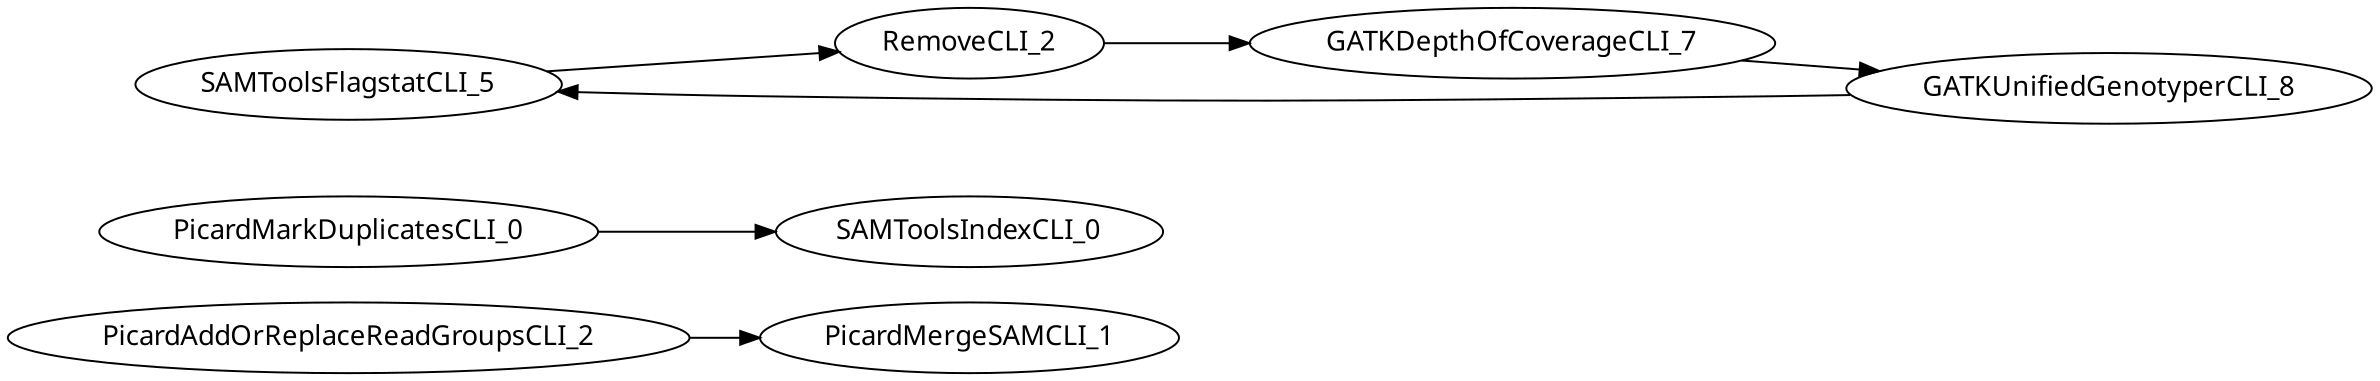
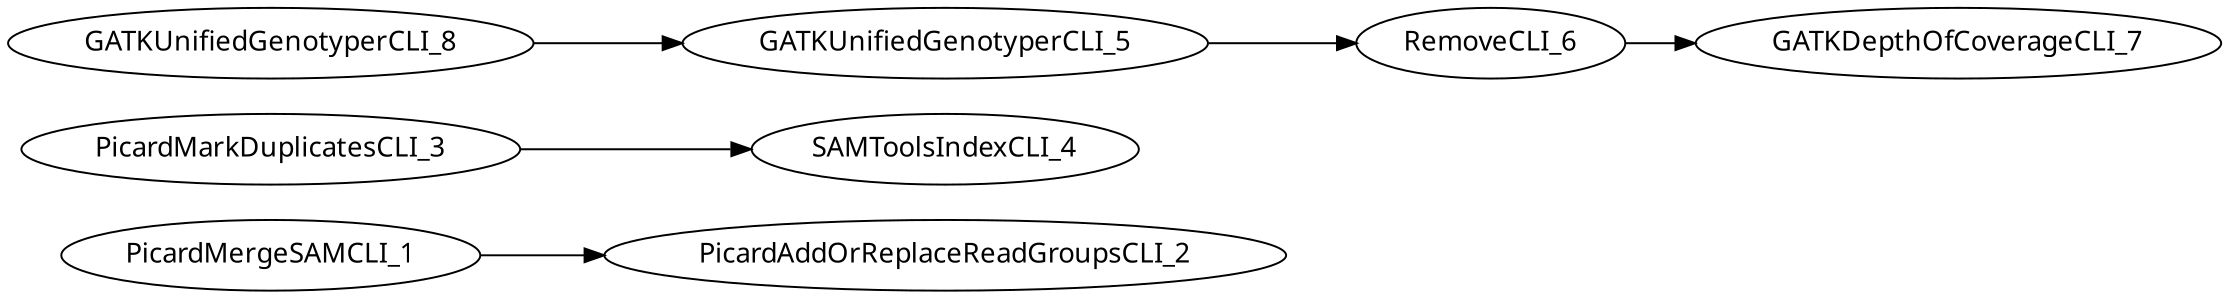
node "RemoveCLI_2": label "RemoveCLI_2" -> "RemoveCLI_6"
edge "GATKDepthOfCoverageCLI_7" -> "GATKUnifiedGenotyperCLI_8": removed
node "SAMToolsFlagstatCLI_5": label "SAMToolsFlagstatCLI_5" -> "GATKUnifiedGenotyperCLI_5"
node "PicardMarkDuplicatesCLI_0": label "PicardMarkDuplicatesCLI_0" -> "PicardMarkDuplicatesCLI_3"
node "SAMToolsIndexCLI_0": label "SAMToolsIndexCLI_0" -> "SAMToolsIndexCLI_4"
edge "PicardAddOrReplaceReadGroupsCLI_2" -> "PicardMergeSAMCLI_1": reversed
